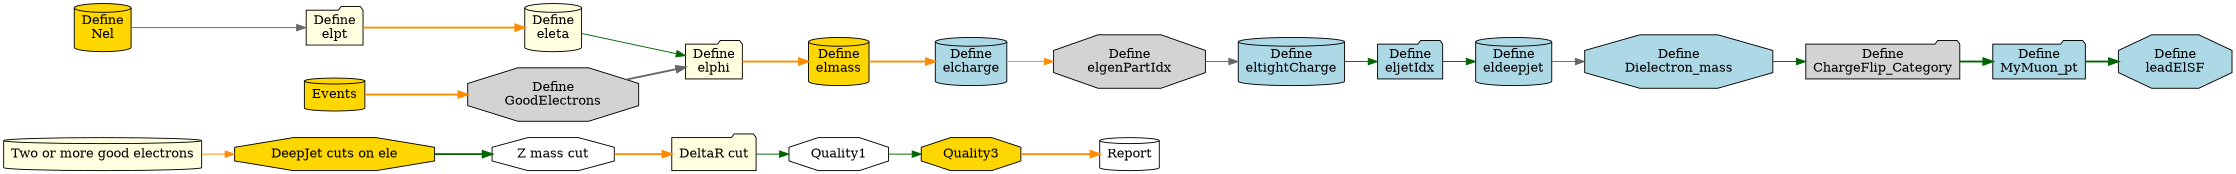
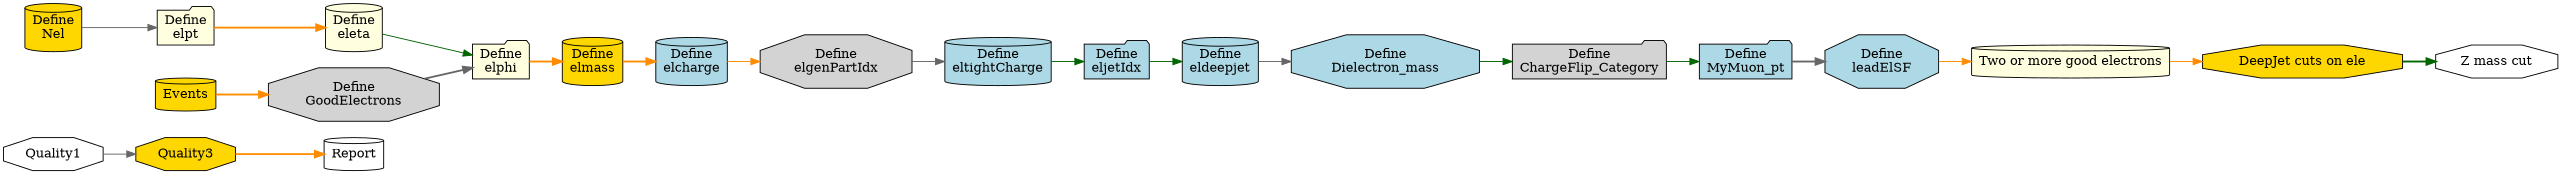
edge "Define leadElSF" -> "Two or more good electrons": added
edge "Define ChargeFlip_Category" -> "Define MyMuon_pt": style bold -> solid
edge "Define MyMuon_pt" -> "Define leadElSF": color darkgreen -> gray40
node "DeltaR cut": removed
edge "Quality1" -> "Quality3": color darkgreen -> gray40
